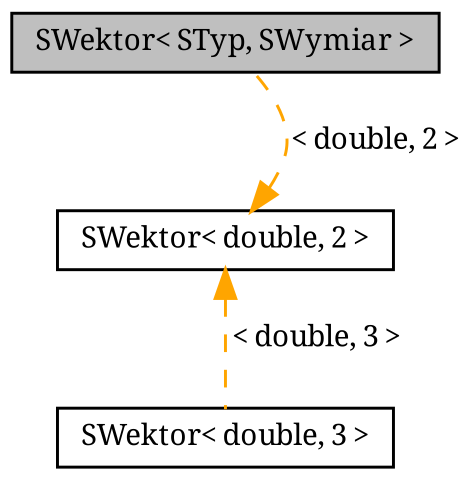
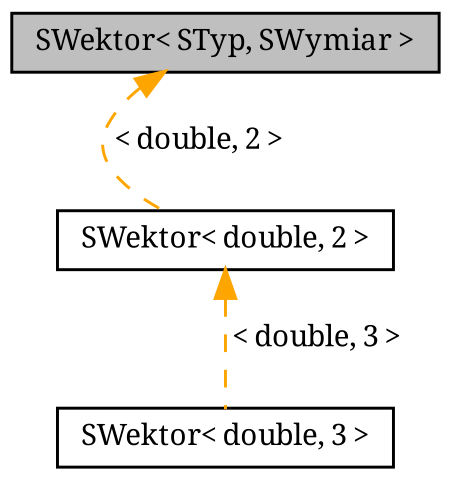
edge "SWektor< STyp, SWymiar >" -> "SWektor< double, 2 >": reversed
